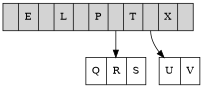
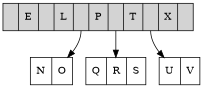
node "N": added
